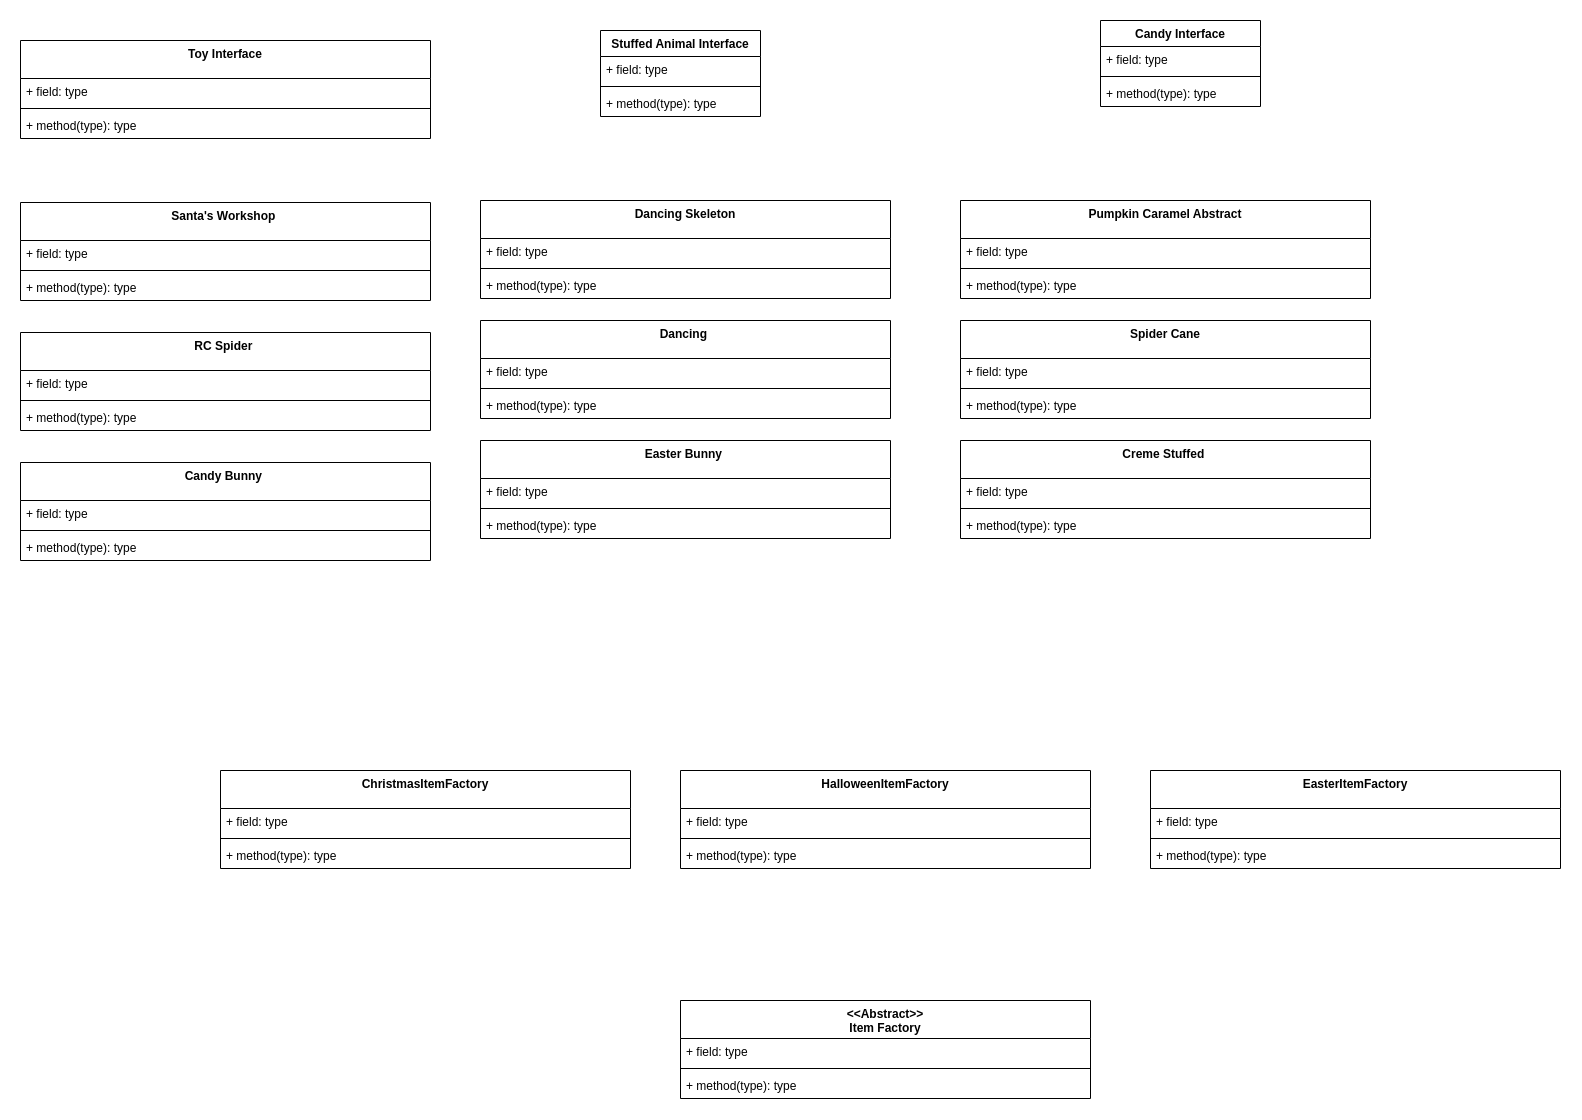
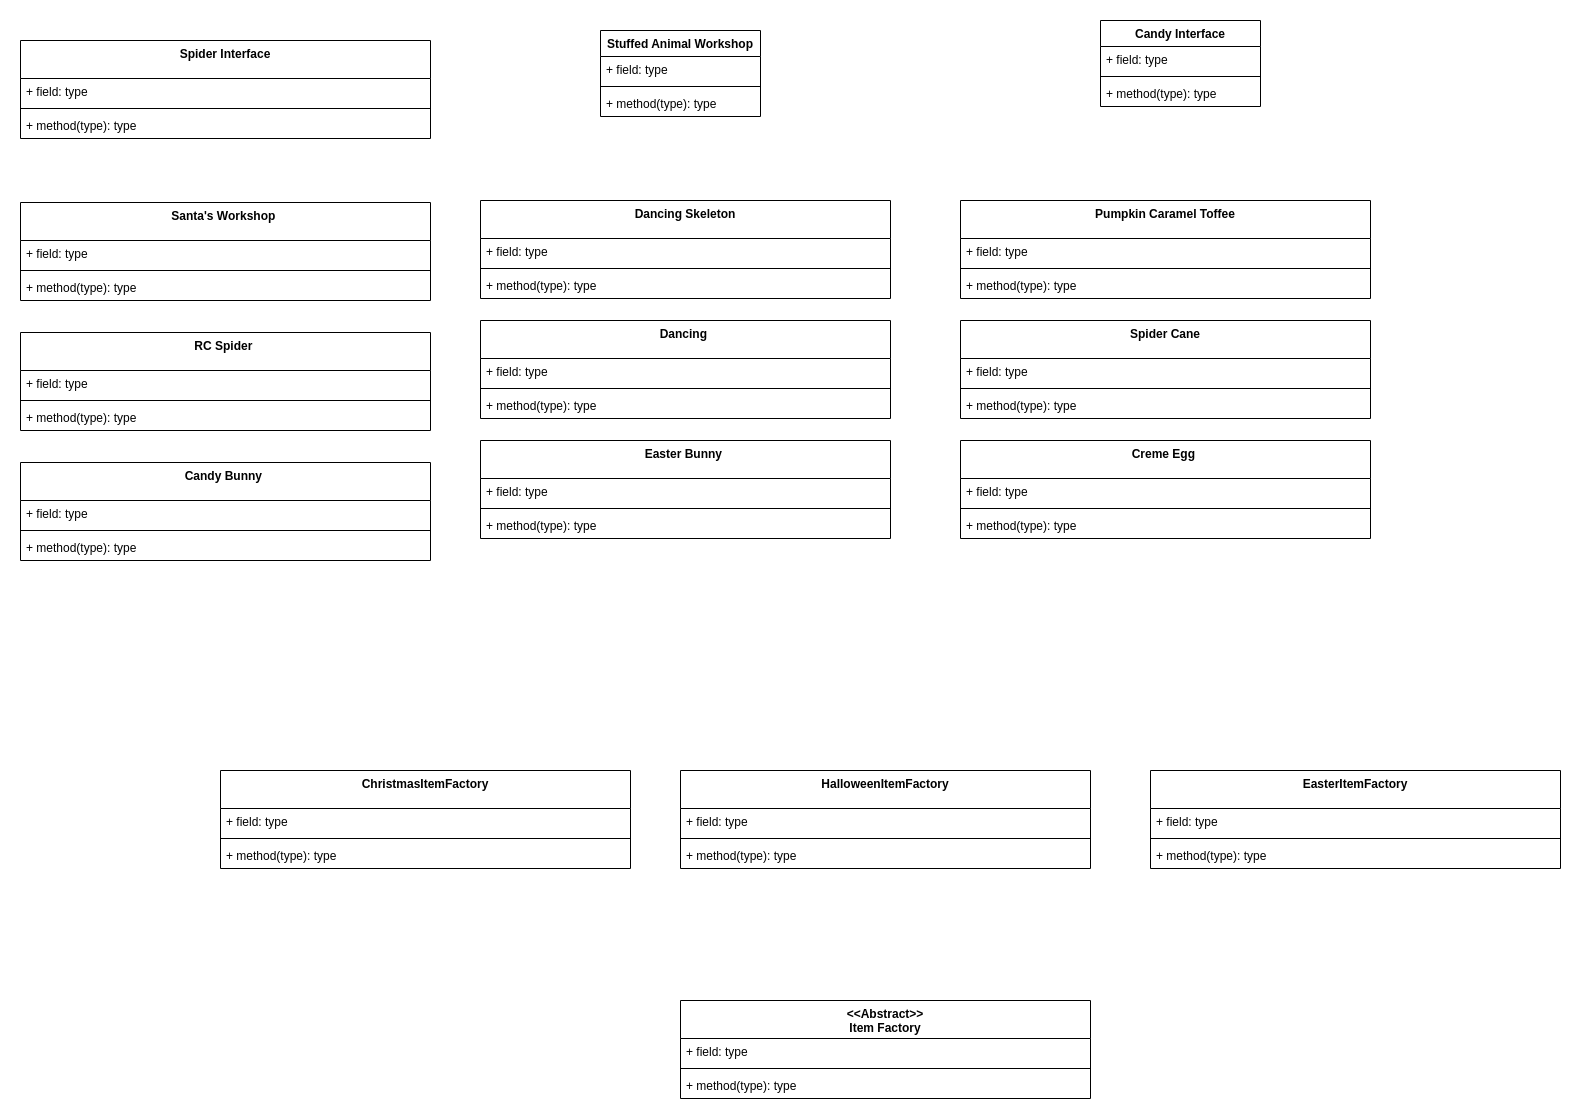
node "Stuffed Animal Interface": label "Stuffed Animal Interface" -> "Stuffed Animal Workshop"
node "Toy Interface": label "Toy Interface" -> "Spider Interface"
node "Pumpkin Caramel Abstract": label "Pumpkin Caramel Abstract" -> "Pumpkin Caramel Toffee"
node "Creme Stuffed": label "Creme Stuffed" -> "Creme Egg"
